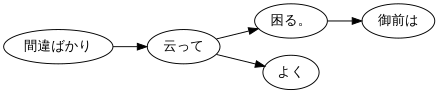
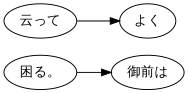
edge "云って" -> "困る。": removed
node "間違ばかり": removed
